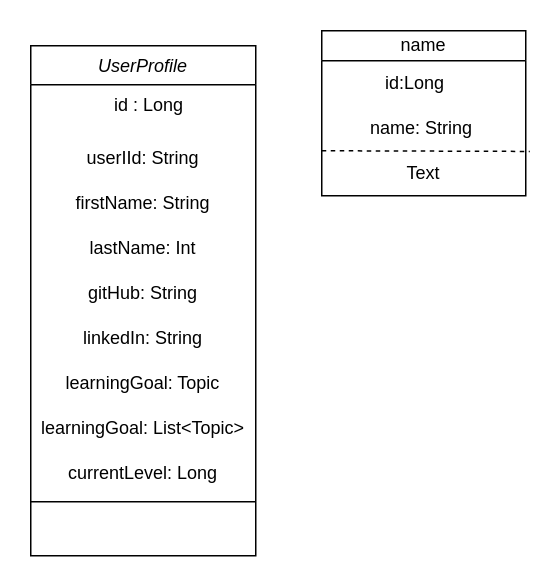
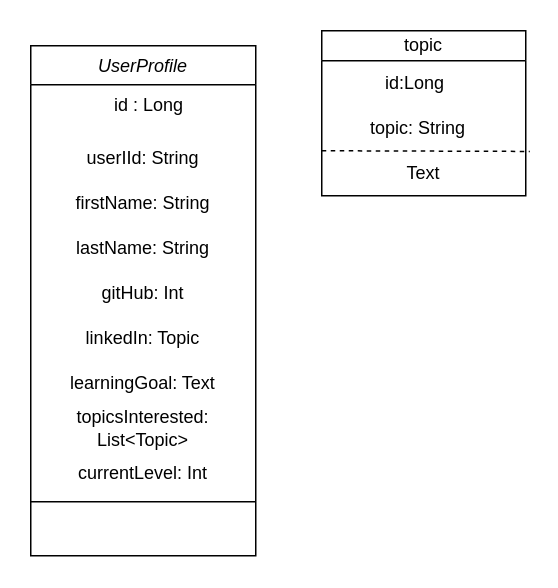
node "name": label "name" -> "topic"
node "name: String": label "name: String" -> "topic: String"
node "lastName: Int": label "lastName: Int" -> "lastName: String"
node "gitHub: String": label "gitHub: String" -> "gitHub: Int"
node "linkedIn: String": label "linkedIn: String" -> "linkedIn: Topic"
node "learningGoal: Topic": label "learningGoal: Topic" -> "learningGoal: Text"
node "learningGoal: List<Topic>": label "learningGoal: List<Topic>" -> "topicsInterested: List<Topic>"
node "currentLevel: Long": label "currentLevel: Long" -> "currentLevel: Int"
